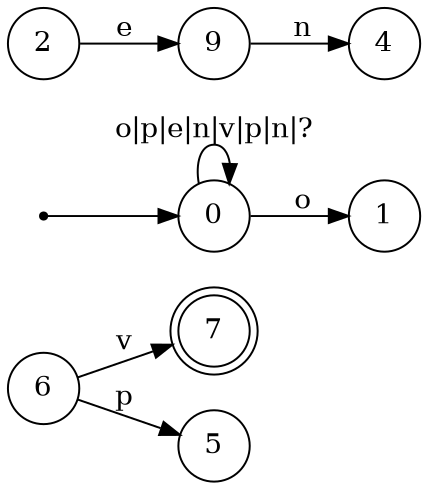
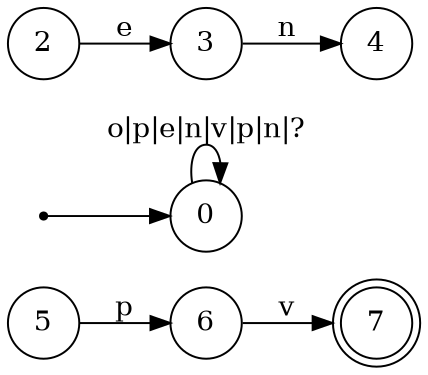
node "9": label "9" -> "3"
node "1": removed
edge "6" -> "5": reversed
